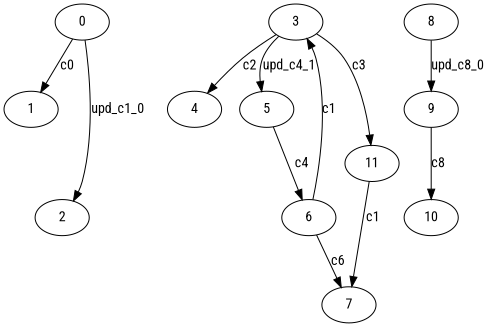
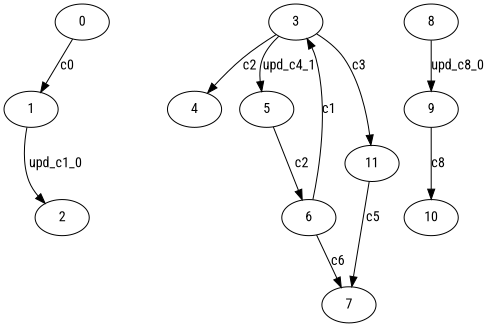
edge "0" -> "2": now "1" -> "2"
edge "5" -> "6": label "c4" -> "c2"
edge "11" -> "7": label "c1" -> "c5"
